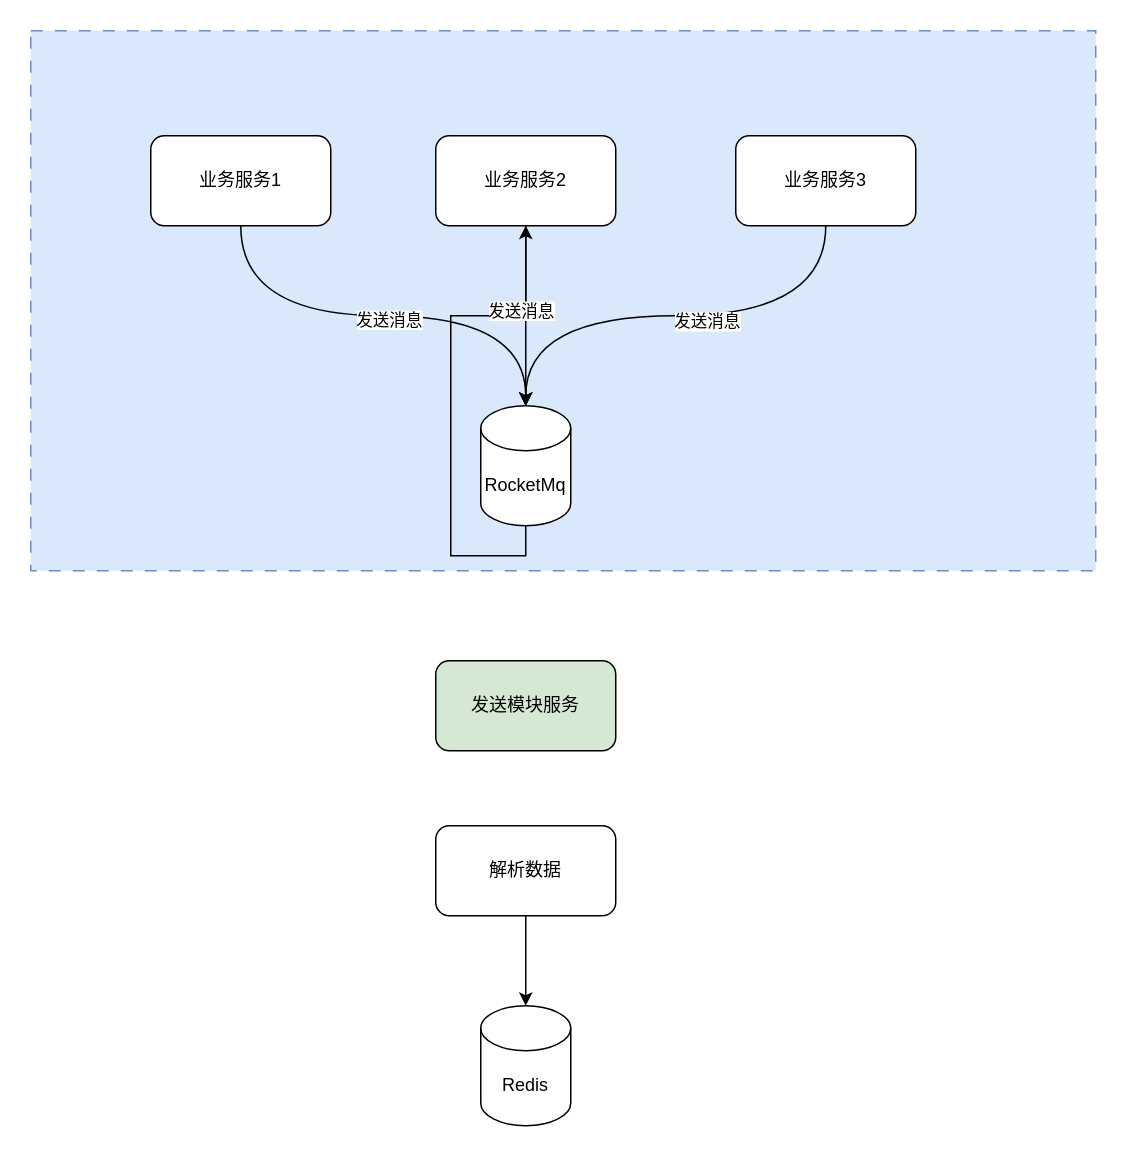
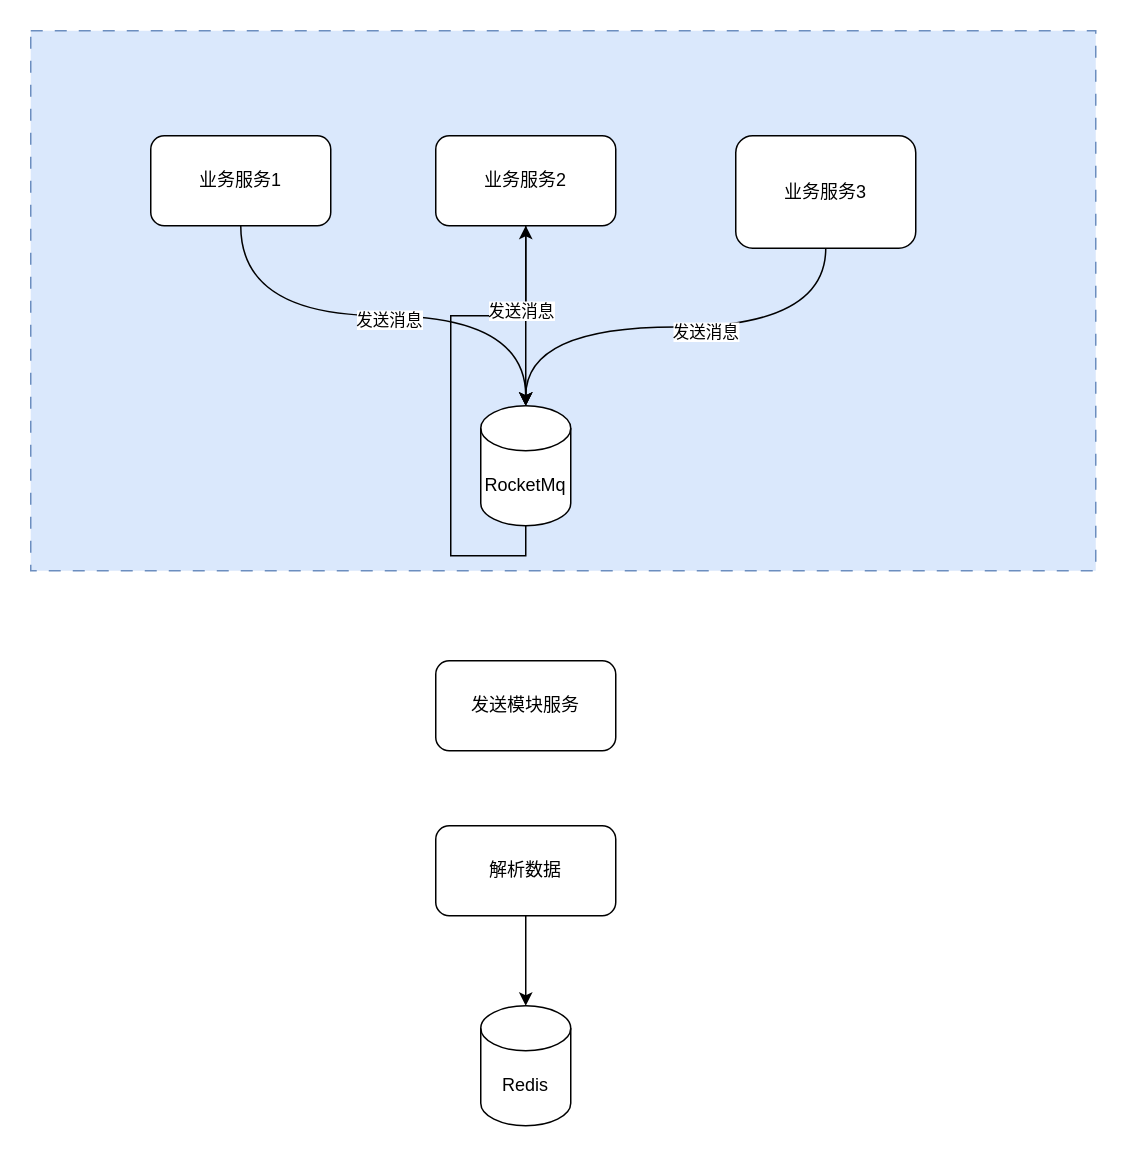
node "业务服务3": size 180x90 -> 180x113
node "发送模块服务": fillcolor #d5e8d4 -> #ffffff
